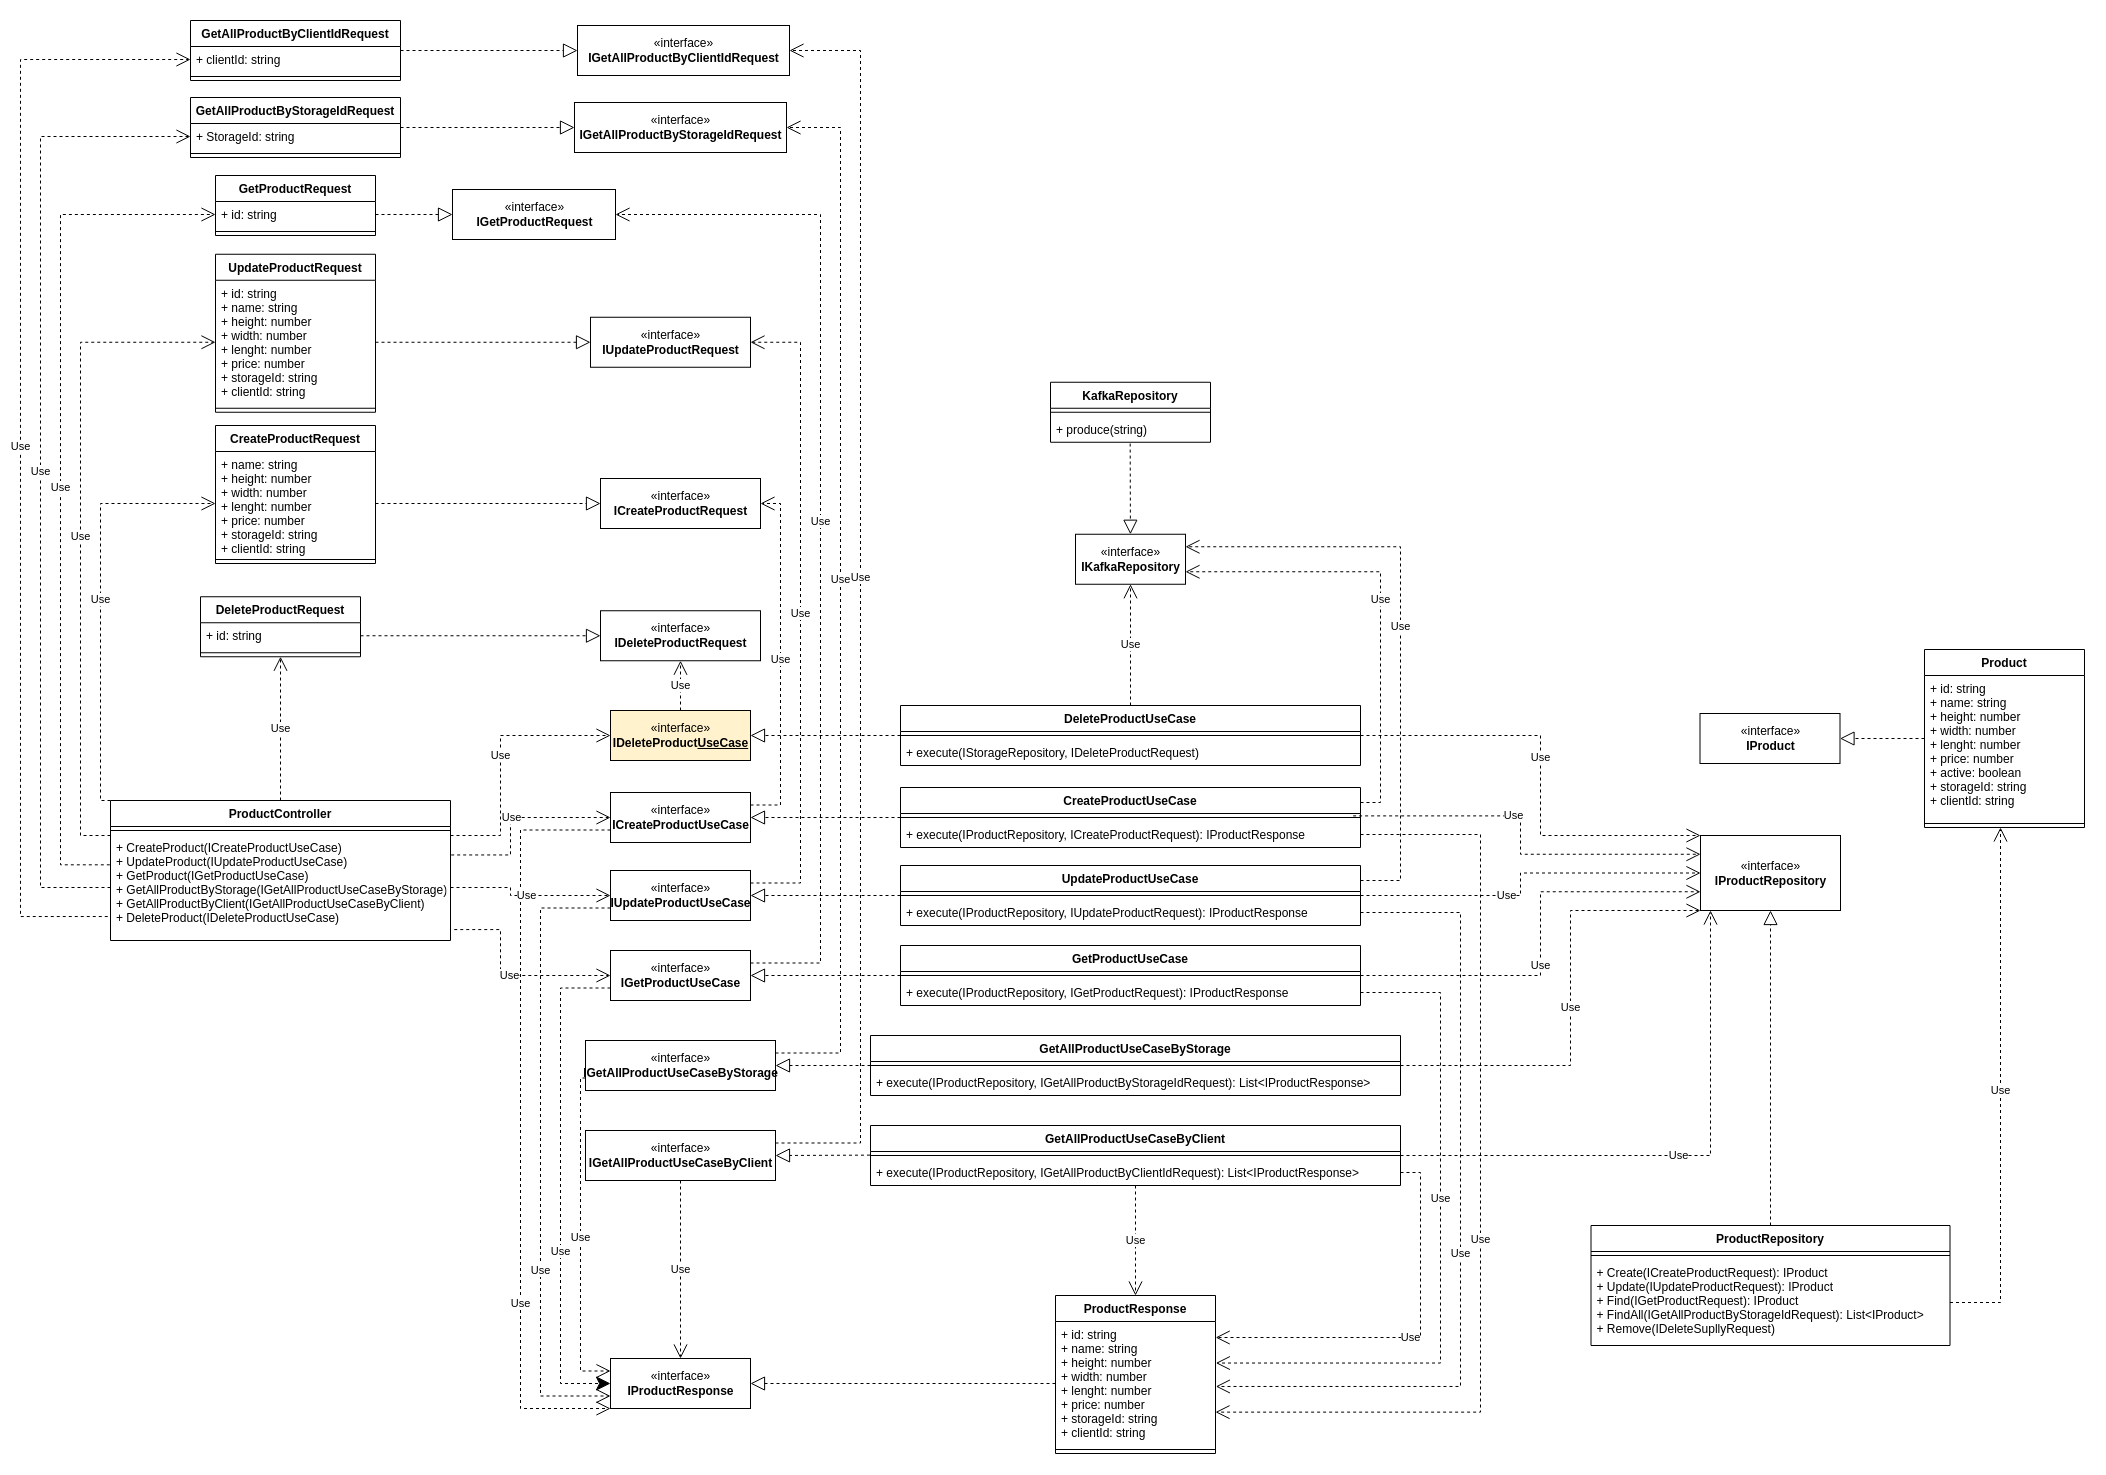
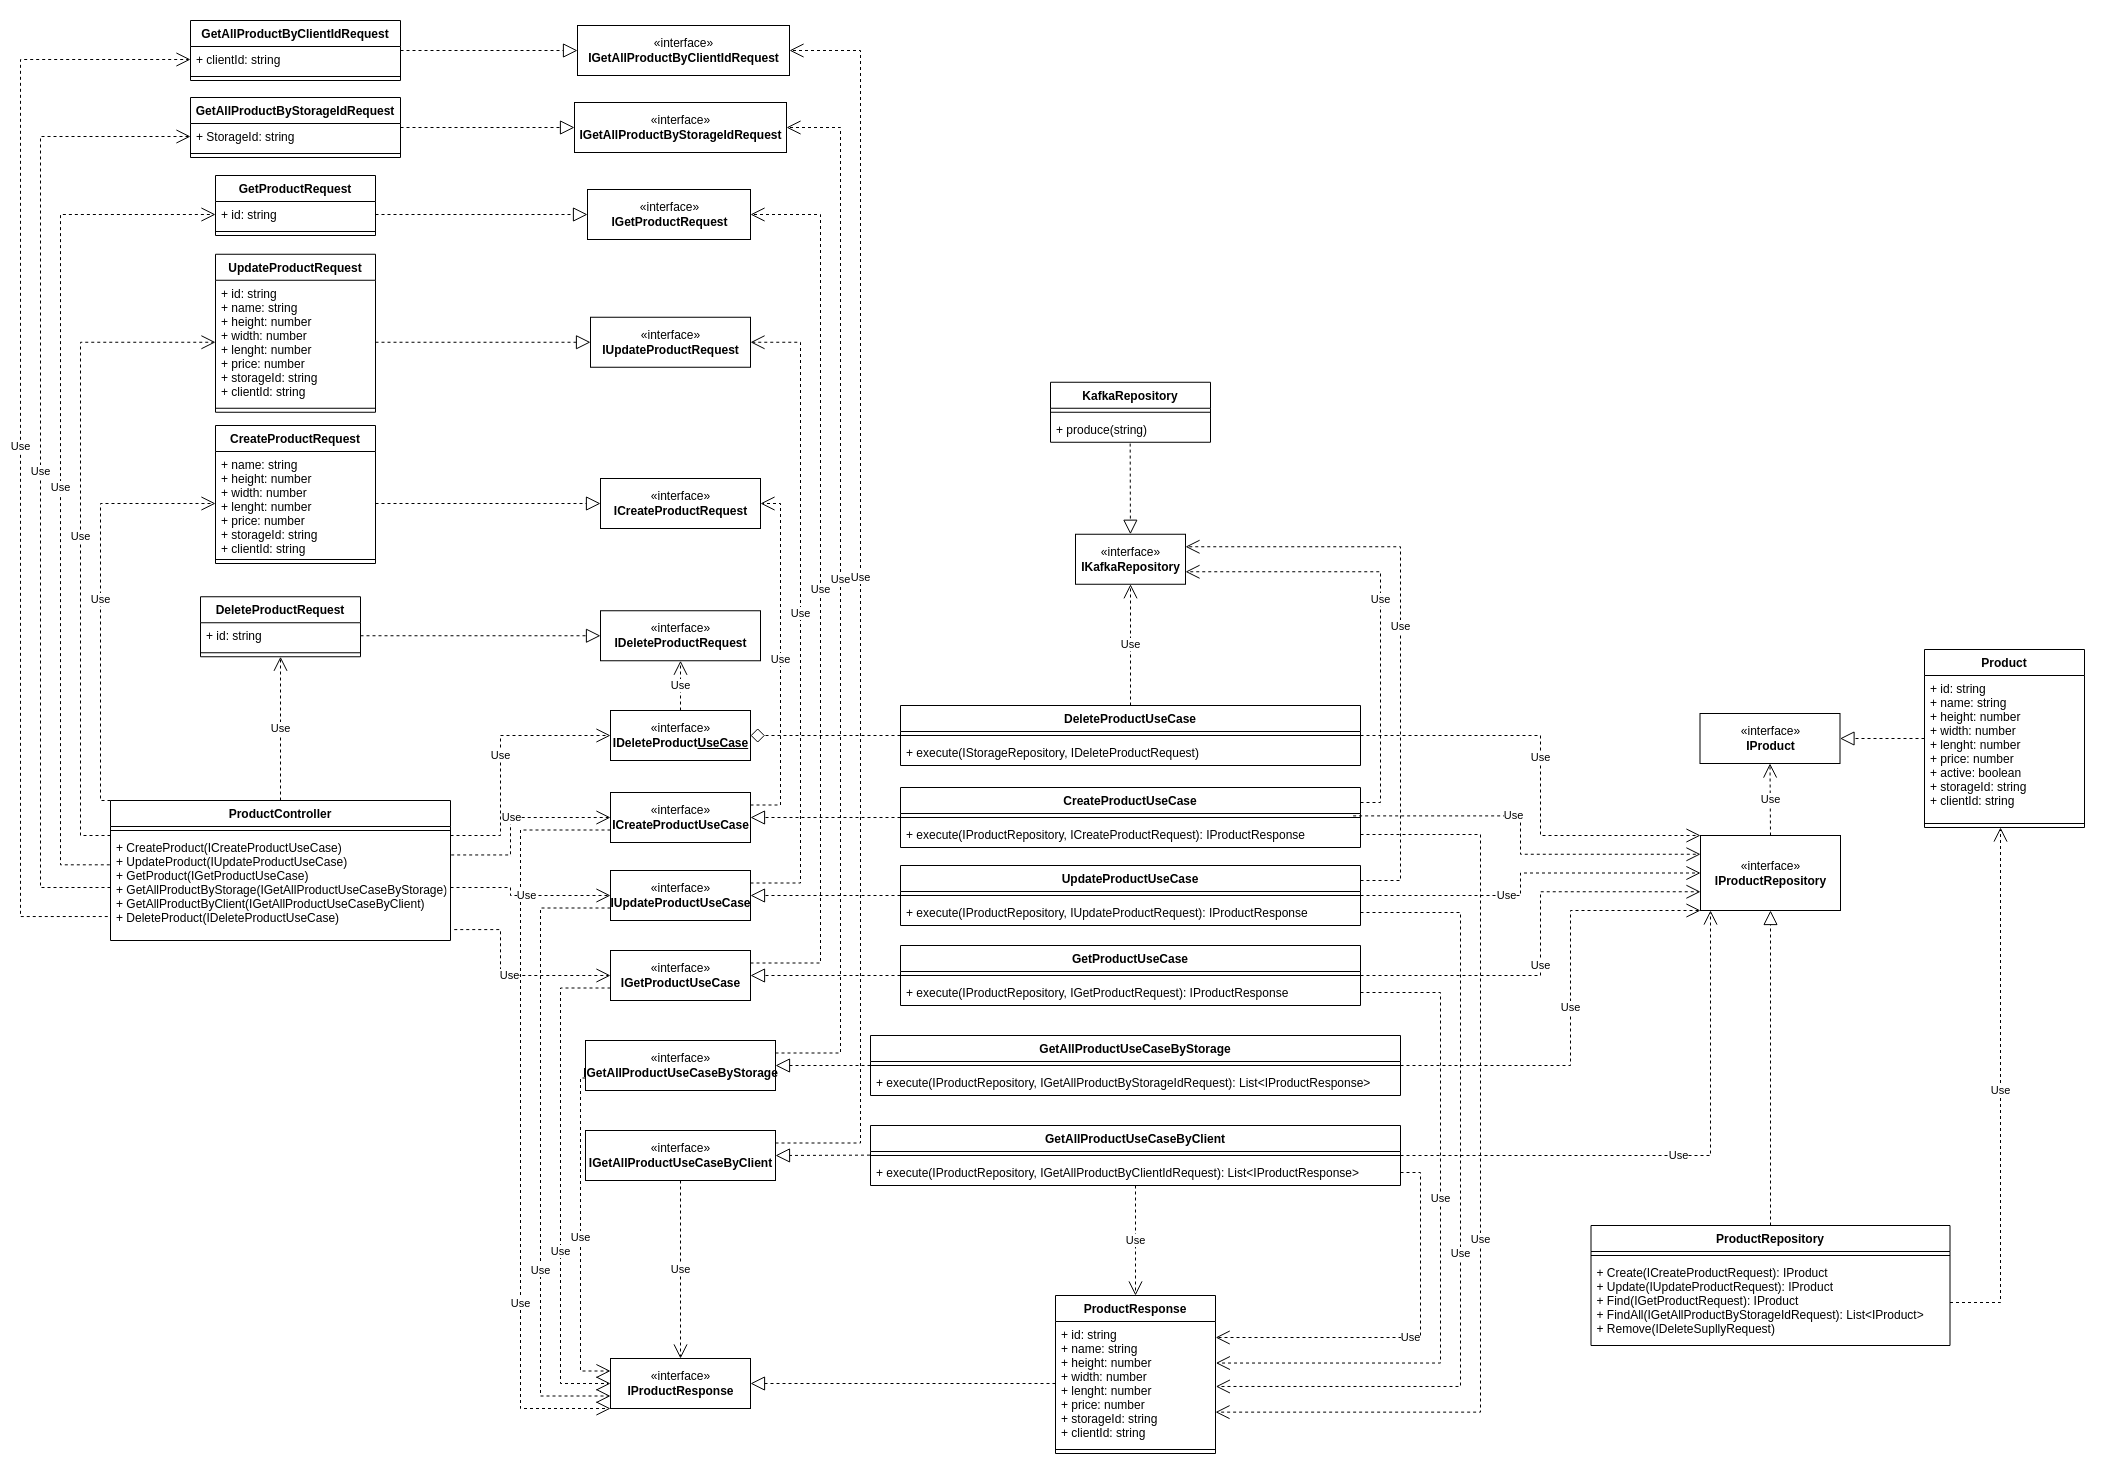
node "«interface» IGetProductRequest": moved (534, 215) -> (669, 215)
node "«interface» IDeleteProductUseCase": fillcolor #fff2cc -> #ffffff
edge "DeleteProductUseCase" -> "«interface» IDeleteProductUseCase": arrowhead block -> diamond
edge "«interface» IProductRepository" -> "«interface» IProduct": added, label "Use"
edge "«interface» IGetProductUseCase" -> "«interface» IProductResponse": arrowhead classic -> open
